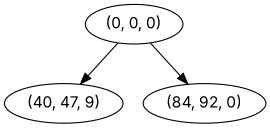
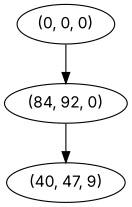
edge "(0, 0, 0)" -> "(40, 47, 9)": now "(84, 92, 0)" -> "(40, 47, 9)"
